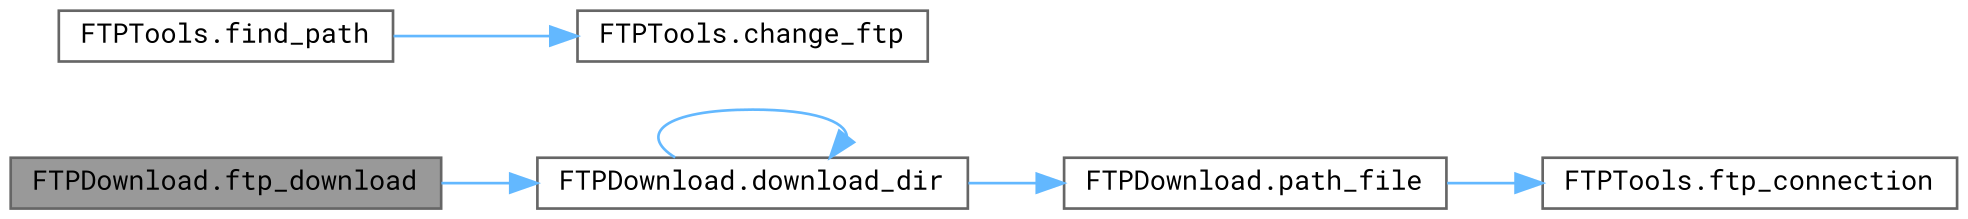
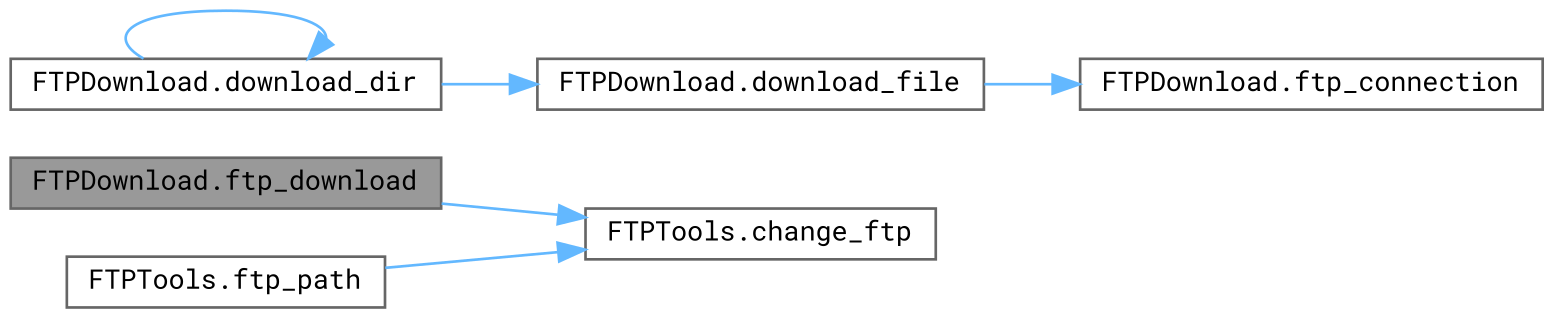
node "FTPTools.find_path": label "FTPTools.find_path" -> "FTPTools.ftp_path"
edge "FTPDownload.ftp_download" -> "FTPDownload.download_dir": now "FTPDownload.ftp_download" -> "FTPTools.change_ftp"
node "FTPDownload.path_file": label "FTPDownload.path_file" -> "FTPDownload.download_file"
node "FTPTools.ftp_connection": label "FTPTools.ftp_connection" -> "FTPDownload.ftp_connection"
